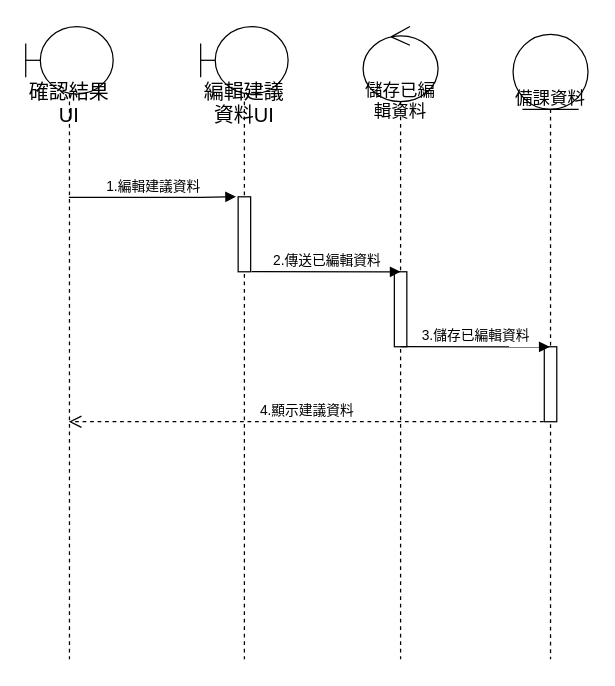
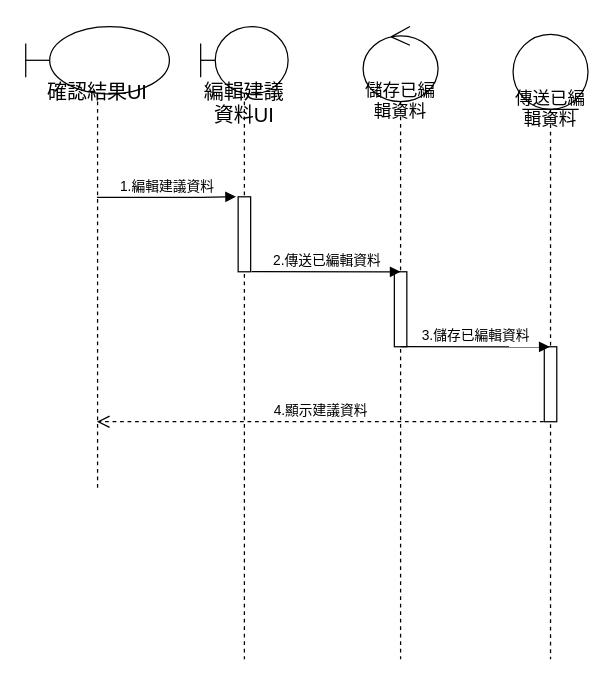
node "備課資料": label "備課資料" -> "傳送已編輯資料"
node "確認結果UI": size 88x633 -> 144x463
